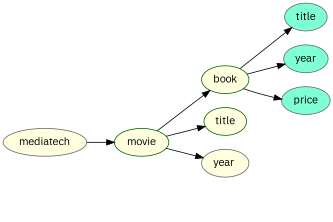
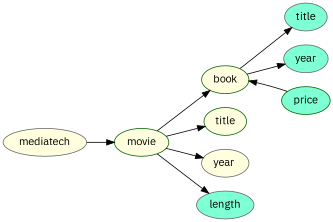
edge "book" -> "price": reversed
node "price": color gray40 -> darkgreen
node "length": added
